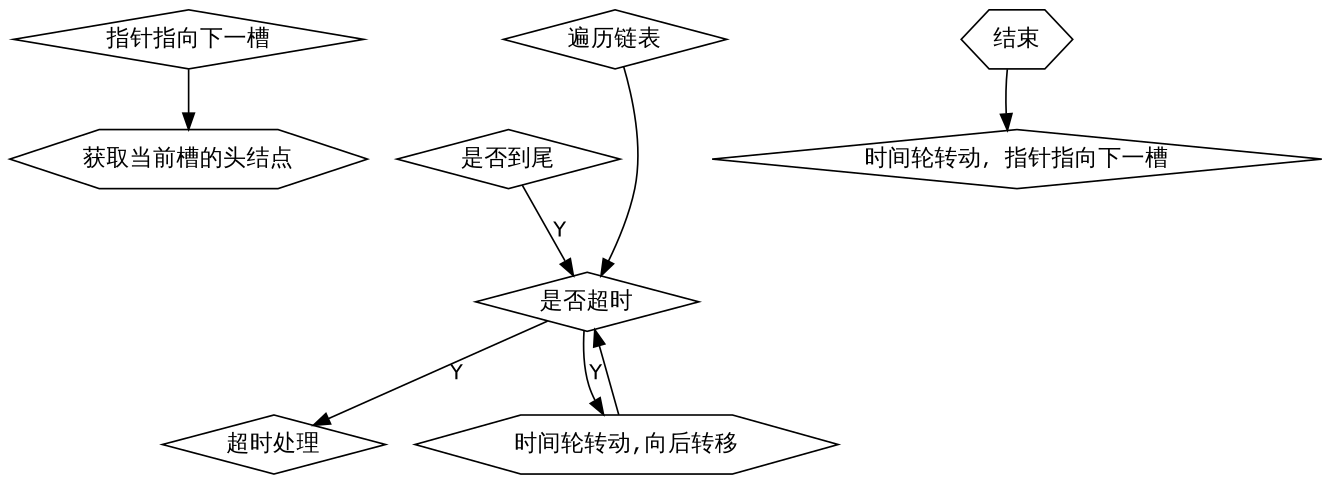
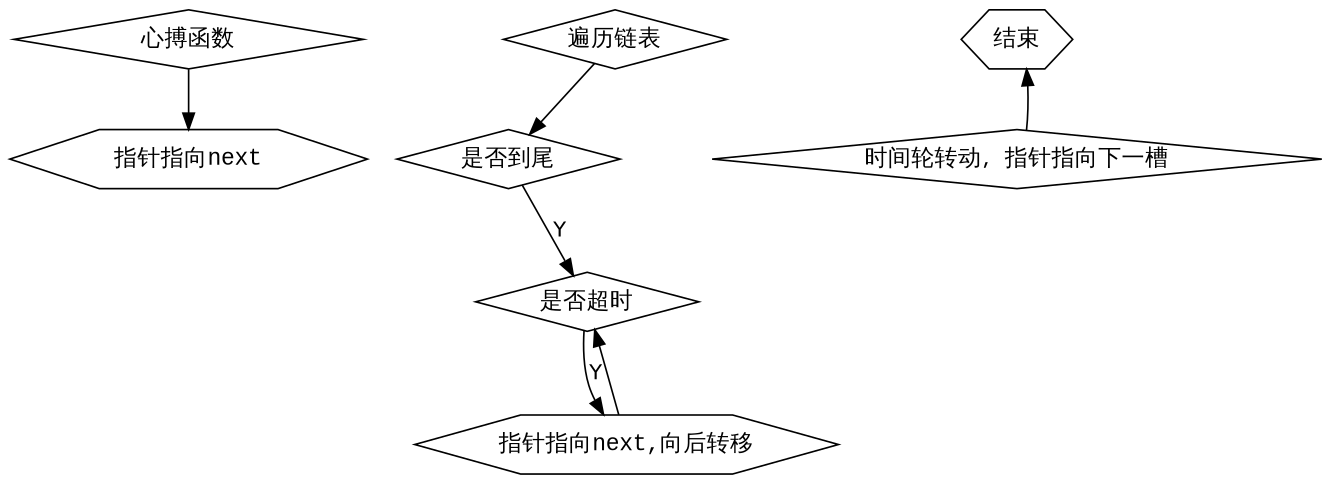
node "指针指向下一槽": label "指针指向下一槽" -> "心搏函数"
edge "结束" -> "时间轮转动，指针指向下一槽": reversed
node "获取当前槽的头结点": label "获取当前槽的头结点" -> "指针指向next"
edge "遍历链表" -> "是否超时": now "遍历链表" -> "是否到尾"
node "超时处理": removed
node "时间轮转动,向后转移": label "时间轮转动,向后转移" -> "指针指向next,向后转移"
